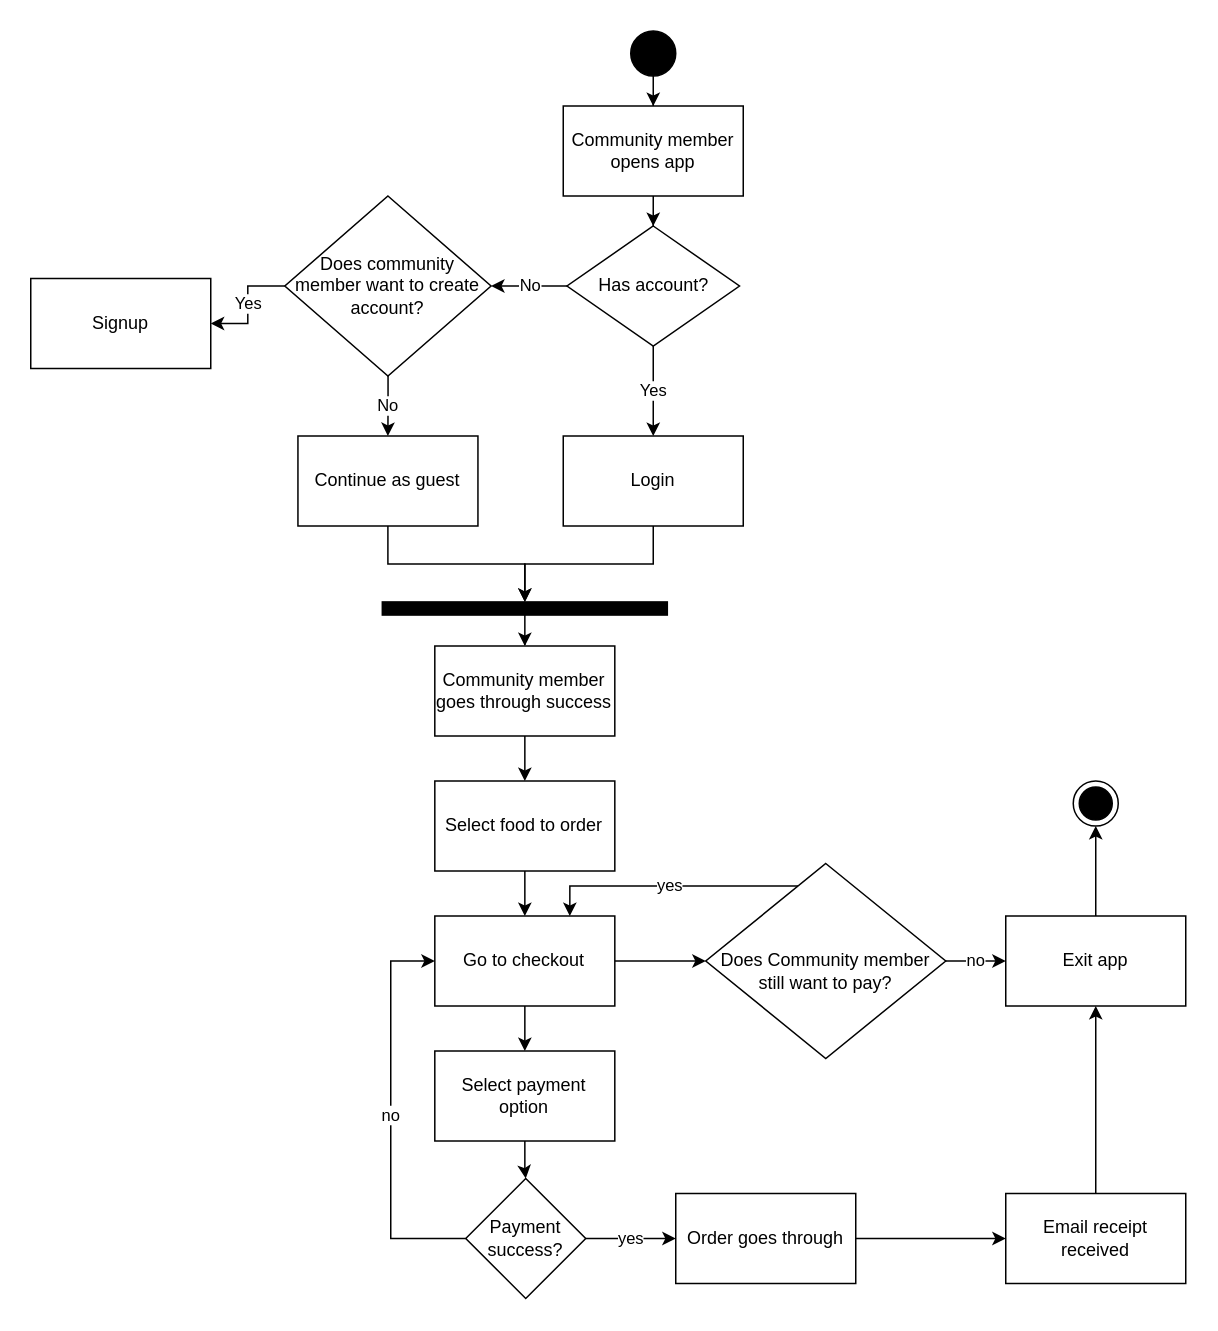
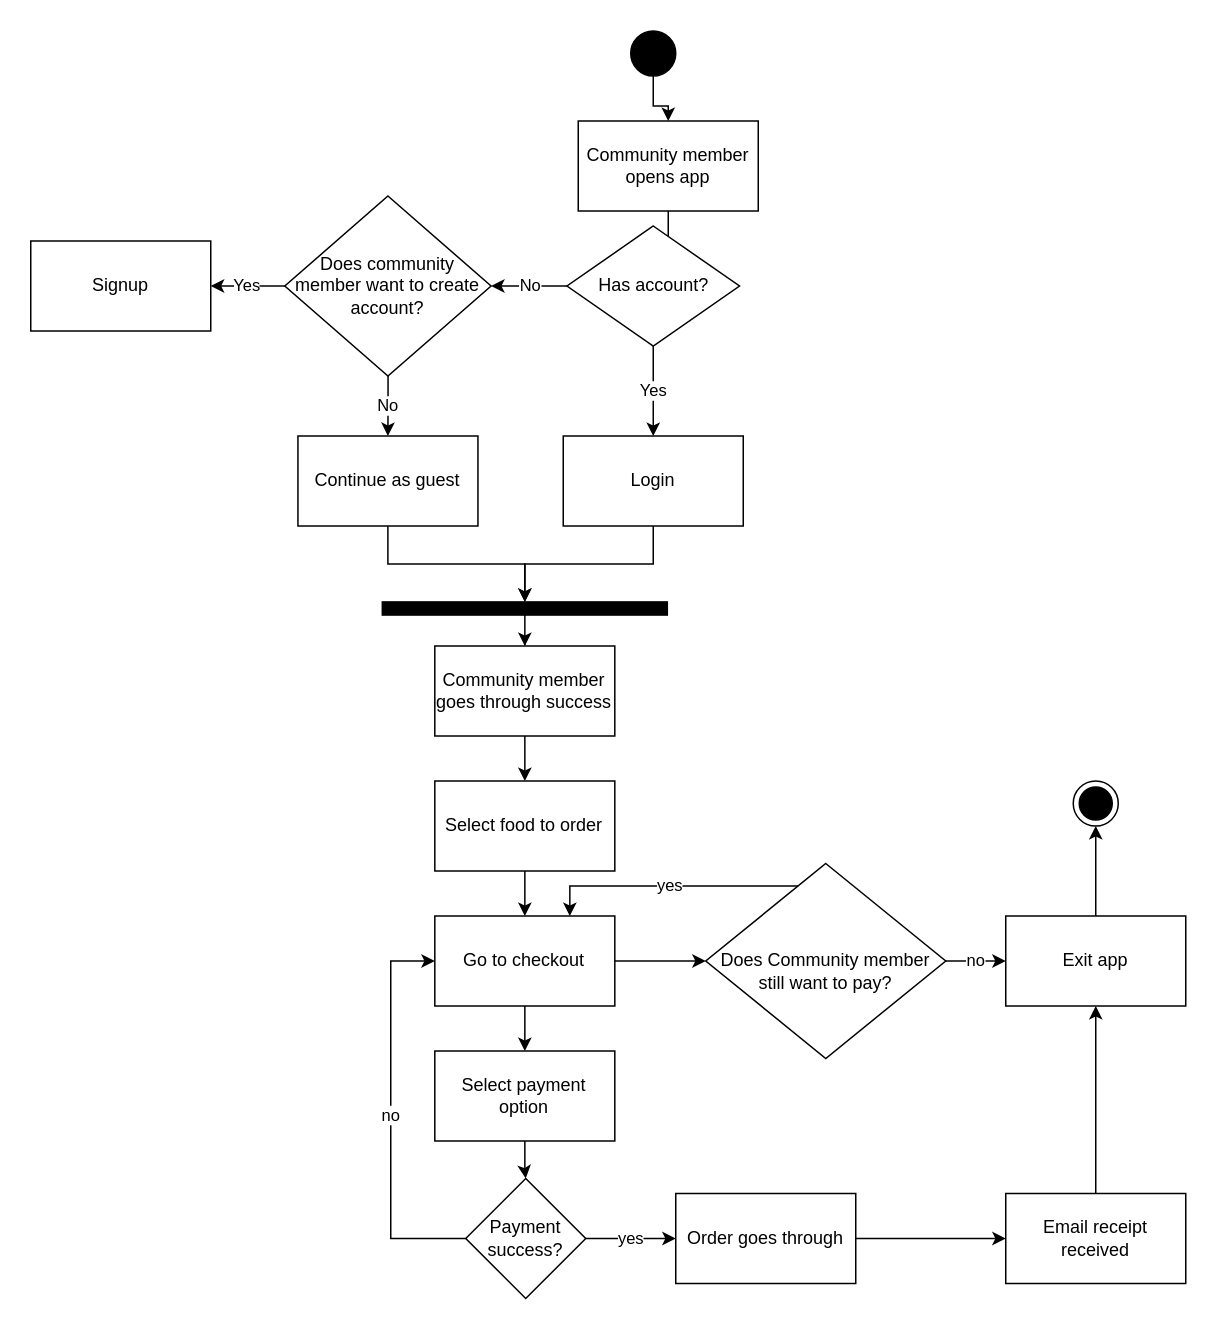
node "Community member opens app": moved (653, 151) -> (668, 166)
node "Signup": moved (121, 323) -> (121, 286)
